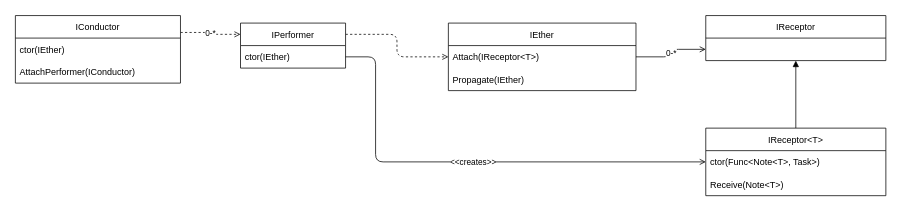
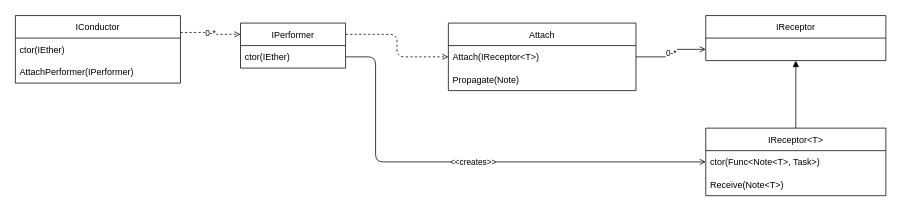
node "IEther": label "IEther" -> "Attach"
node "AttachPerformer(IConductor)": label "AttachPerformer(IConductor)" -> "AttachPerformer(IPerformer)"
node "Propagate(IEther)": label "Propagate(IEther)" -> "Propagate(Note)"
